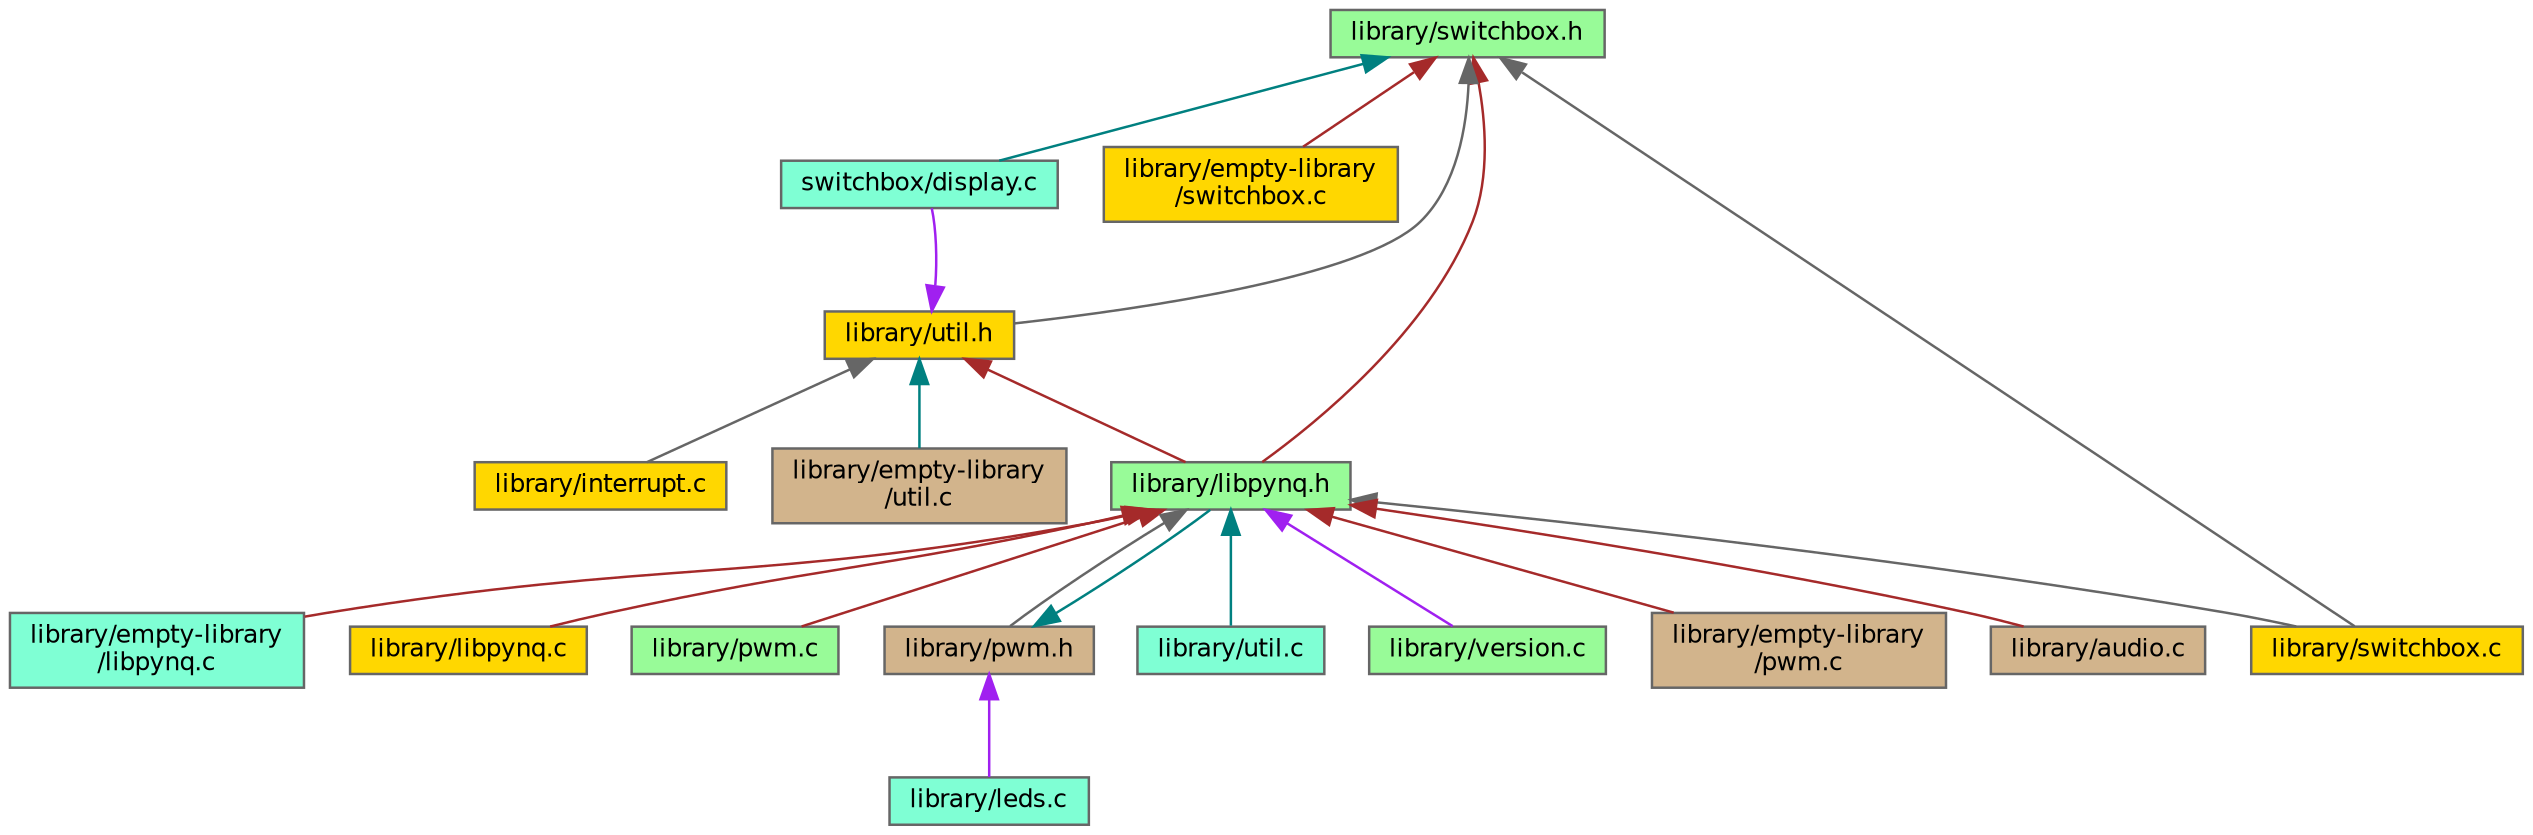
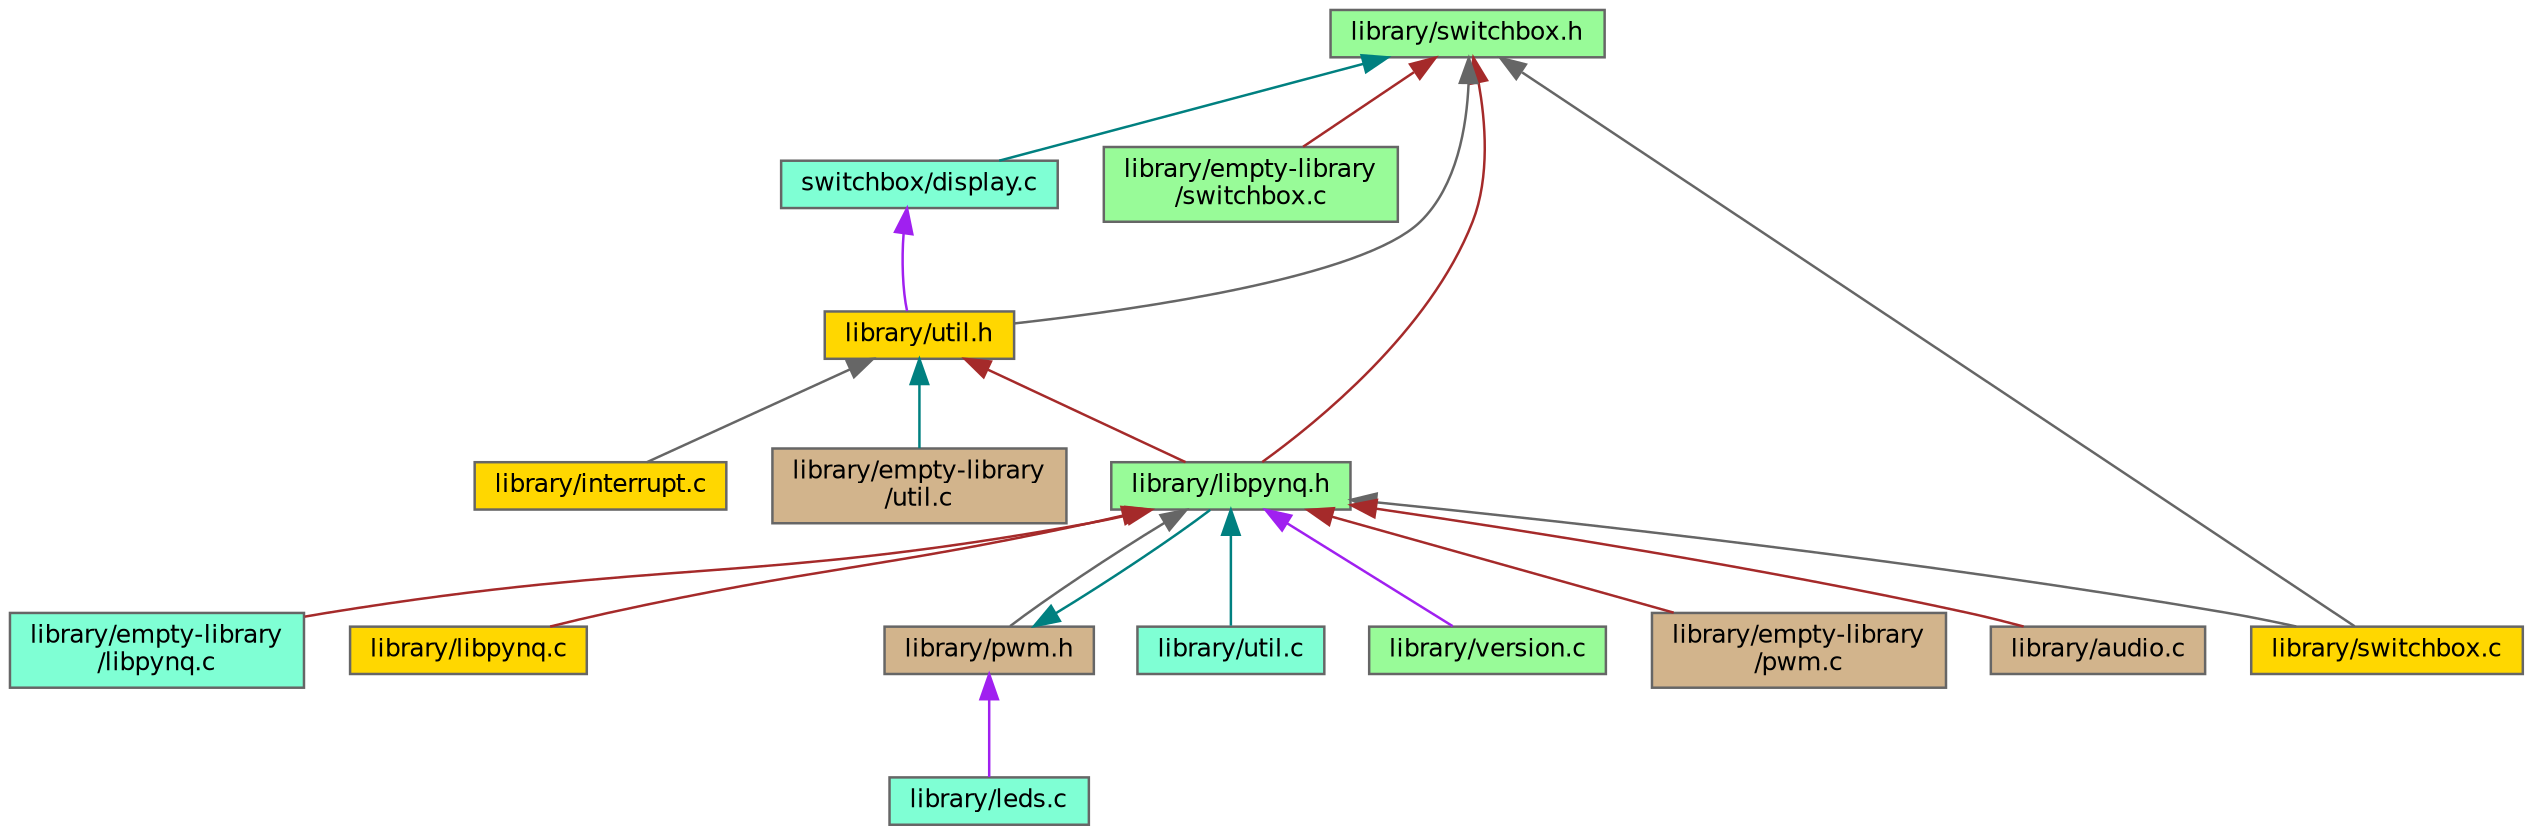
node "library/empty-library /switchbox.c": fillcolor gold -> palegreen
edge "switchbox/display.c" -> "library/util.h": reversed
node "library/pwm.c": removed
